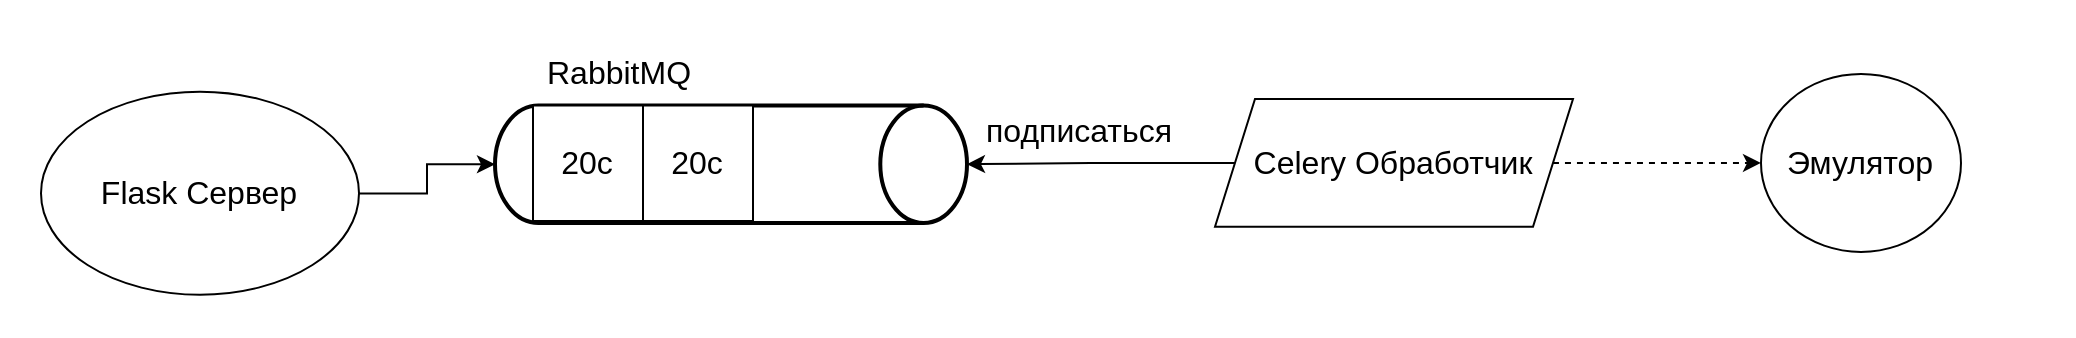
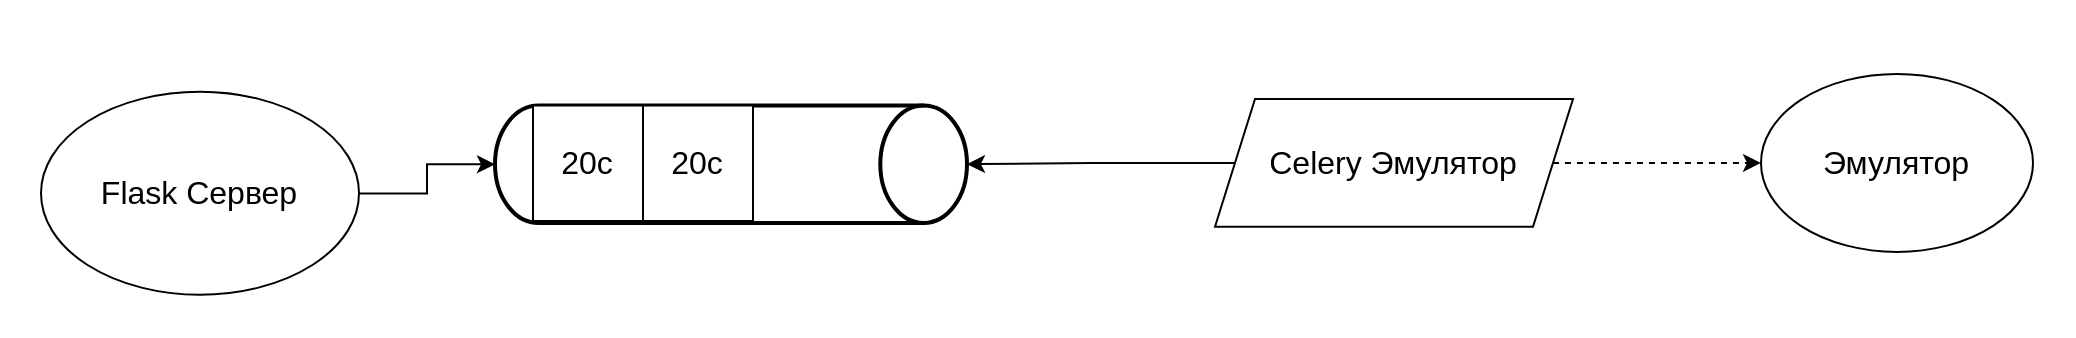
node "RabbitMQ": removed
node "подписаться": removed
node "Celery Обработчик": label "Celery Обработчик" -> "Celery Эмулятор"
node "Эмулятор": size 200x178 -> 272x178
